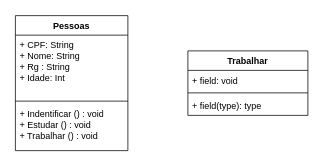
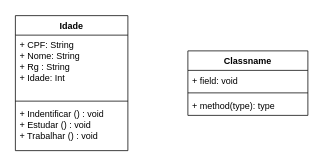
node "Pessoas": label "Pessoas" -> "Idade"
node "Trabalhar": label "Trabalhar" -> "Classname"
node "+ field(type): type": label "+ field(type): type" -> "+ method(type): type"
